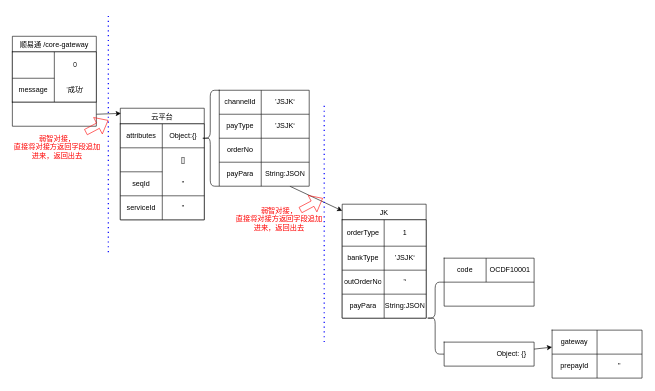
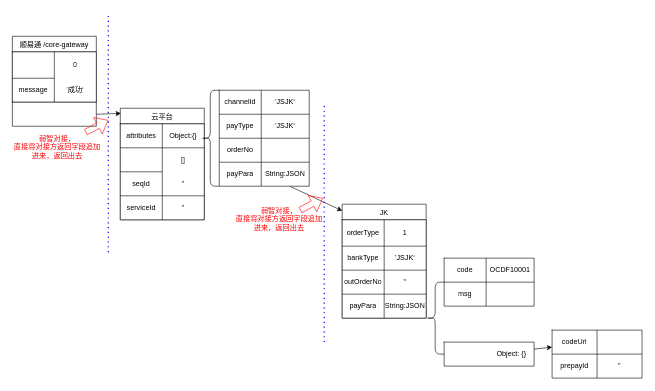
node "msg": added
node "gateway": label "gateway" -> "codeUrl"
